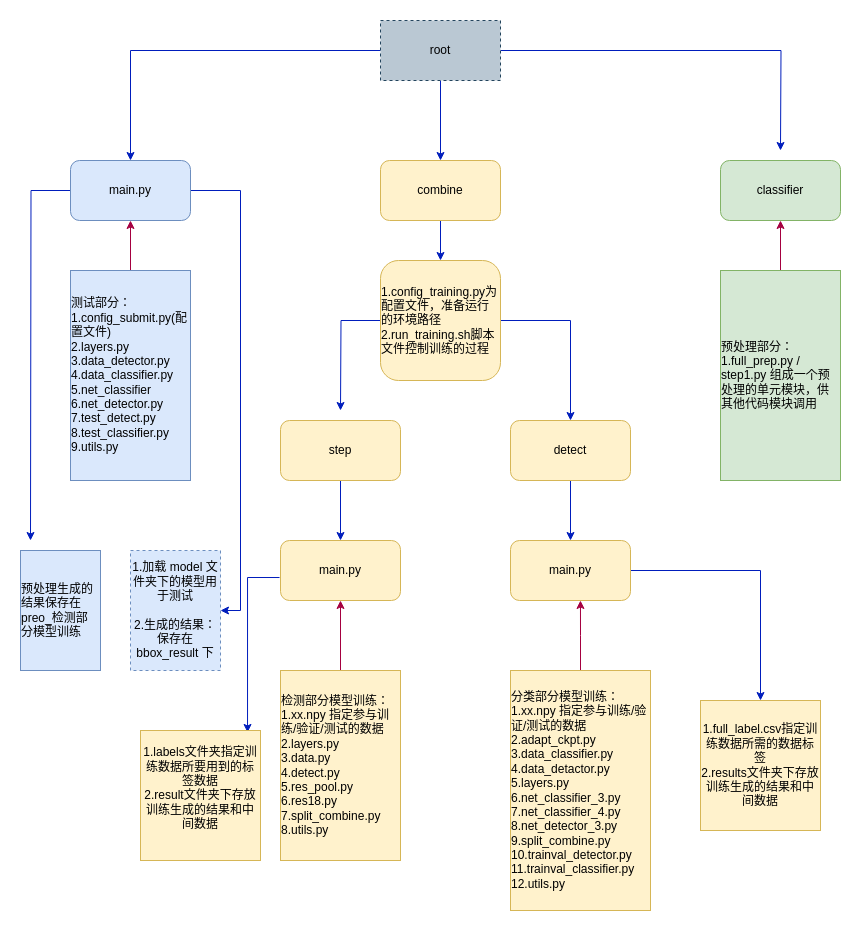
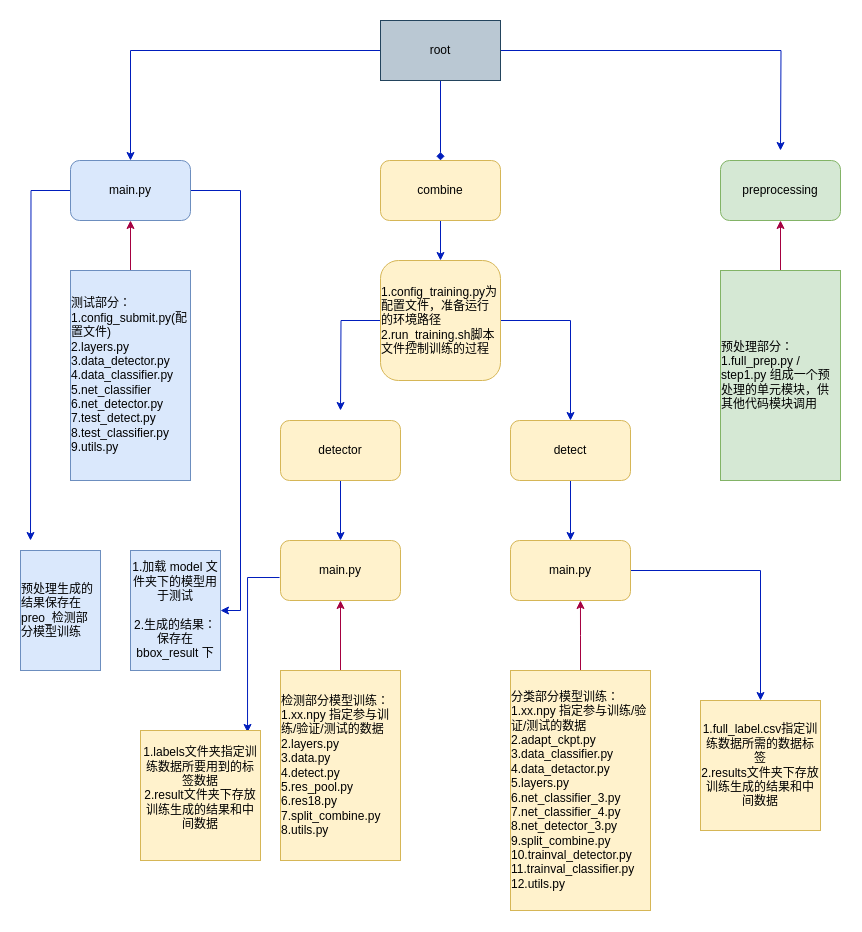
node "root": style dashed -> solid
edge "root" -> "combine": arrowhead classic -> diamond
node "classifier": label "classifier" -> "preprocessing"
node "step": label "step" -> "detector"
node "1.加载 model 文件夹下的模型用于测试 2.生成的结果： 保存在bbox_result 下": style dashed -> solid
